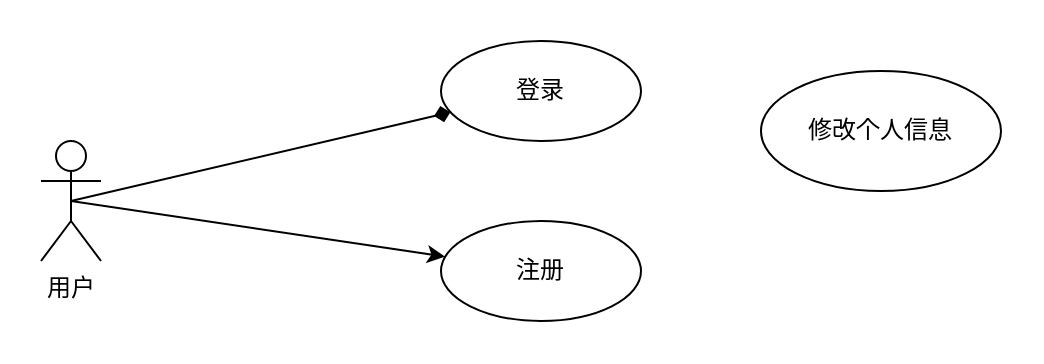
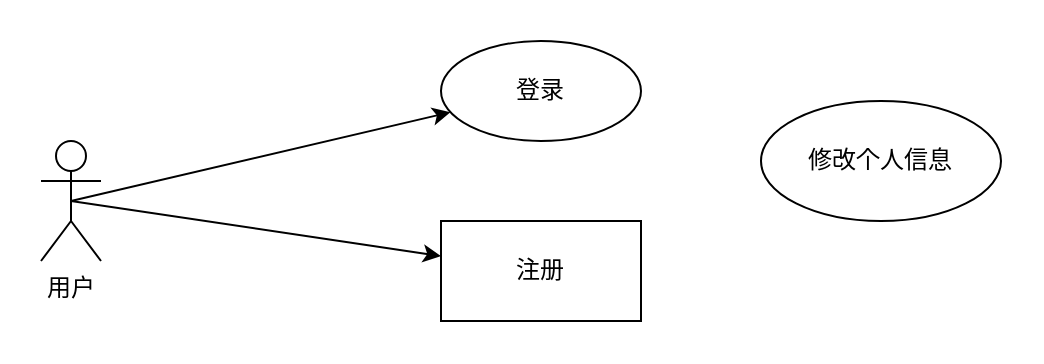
edge "用户" -> "登录": arrowhead diamond -> classic
node "修改个人信息": moved (881, 131) -> (881, 161)
node "注册": shape ellipse -> rectangle
